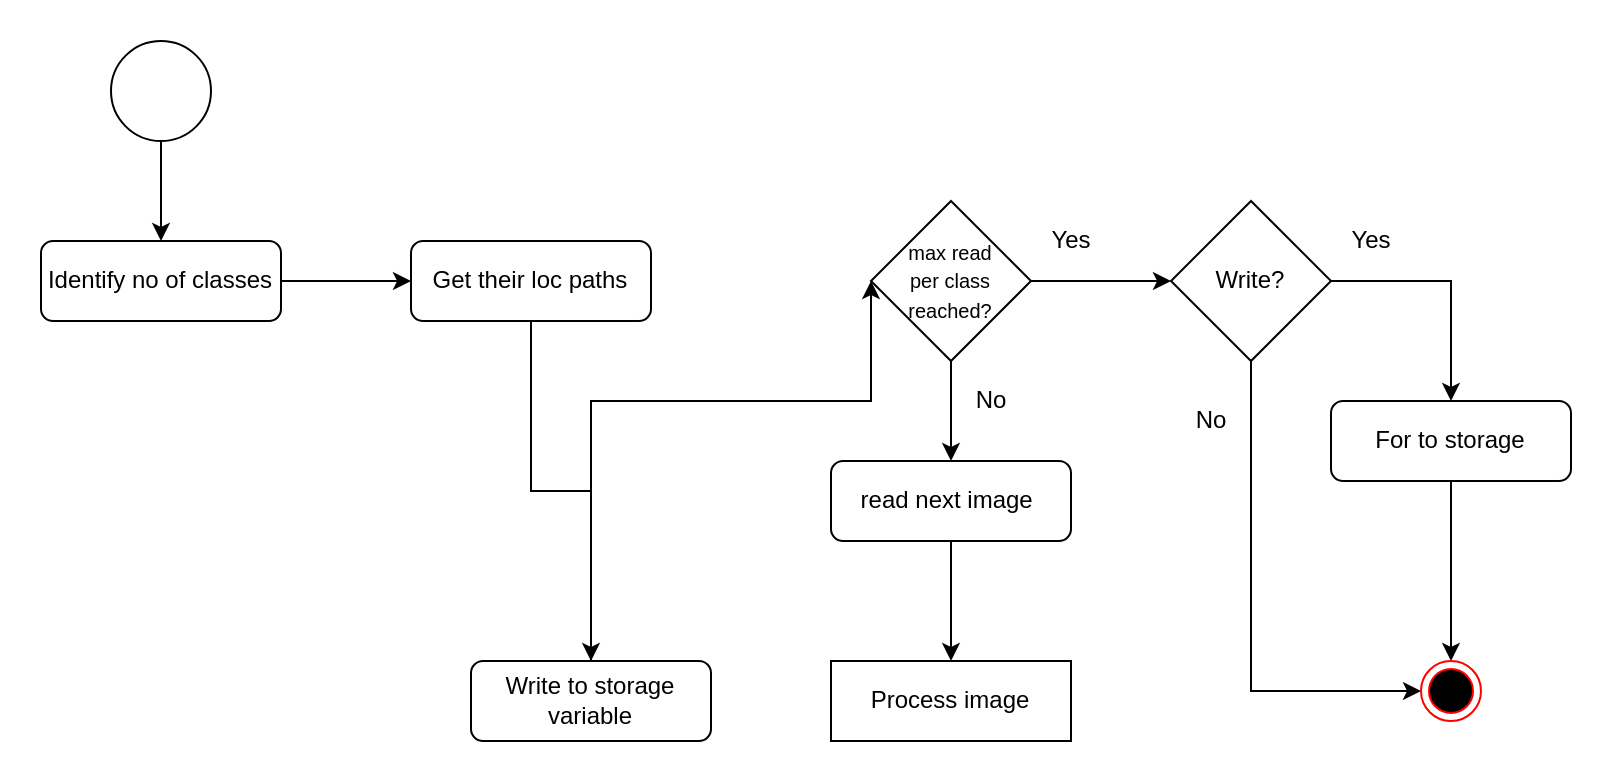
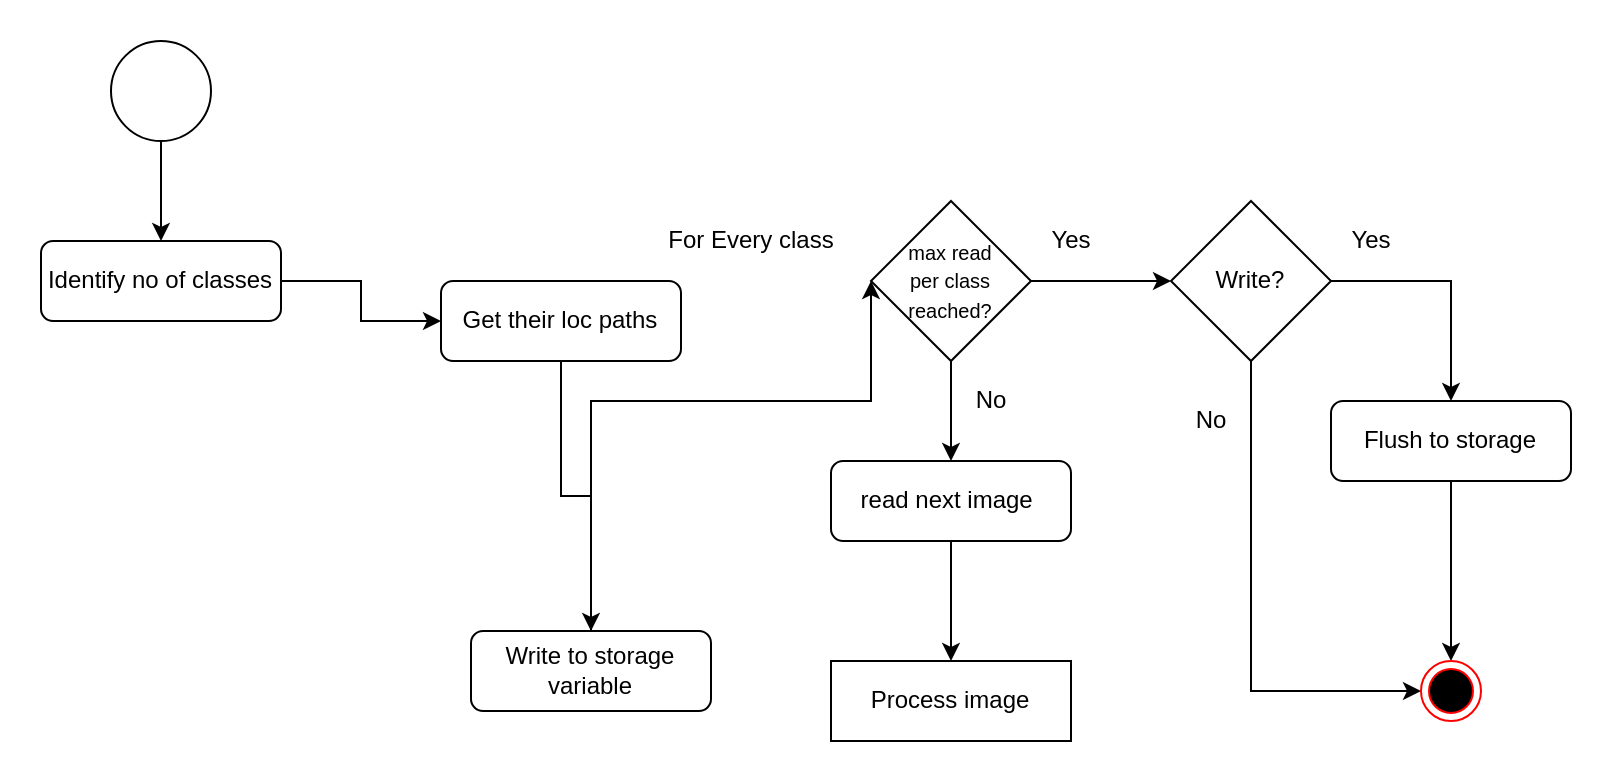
node "For Every class": added
node "Get their loc paths": moved (531, 281) -> (561, 321)
node "For to storage": label "For to storage" -> "Flush to storage"
node "Write to storage variable": moved (591, 701) -> (591, 671)
